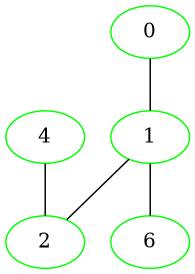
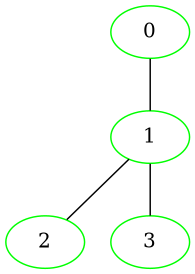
node "4": removed
node "6": label "6" -> "3"
